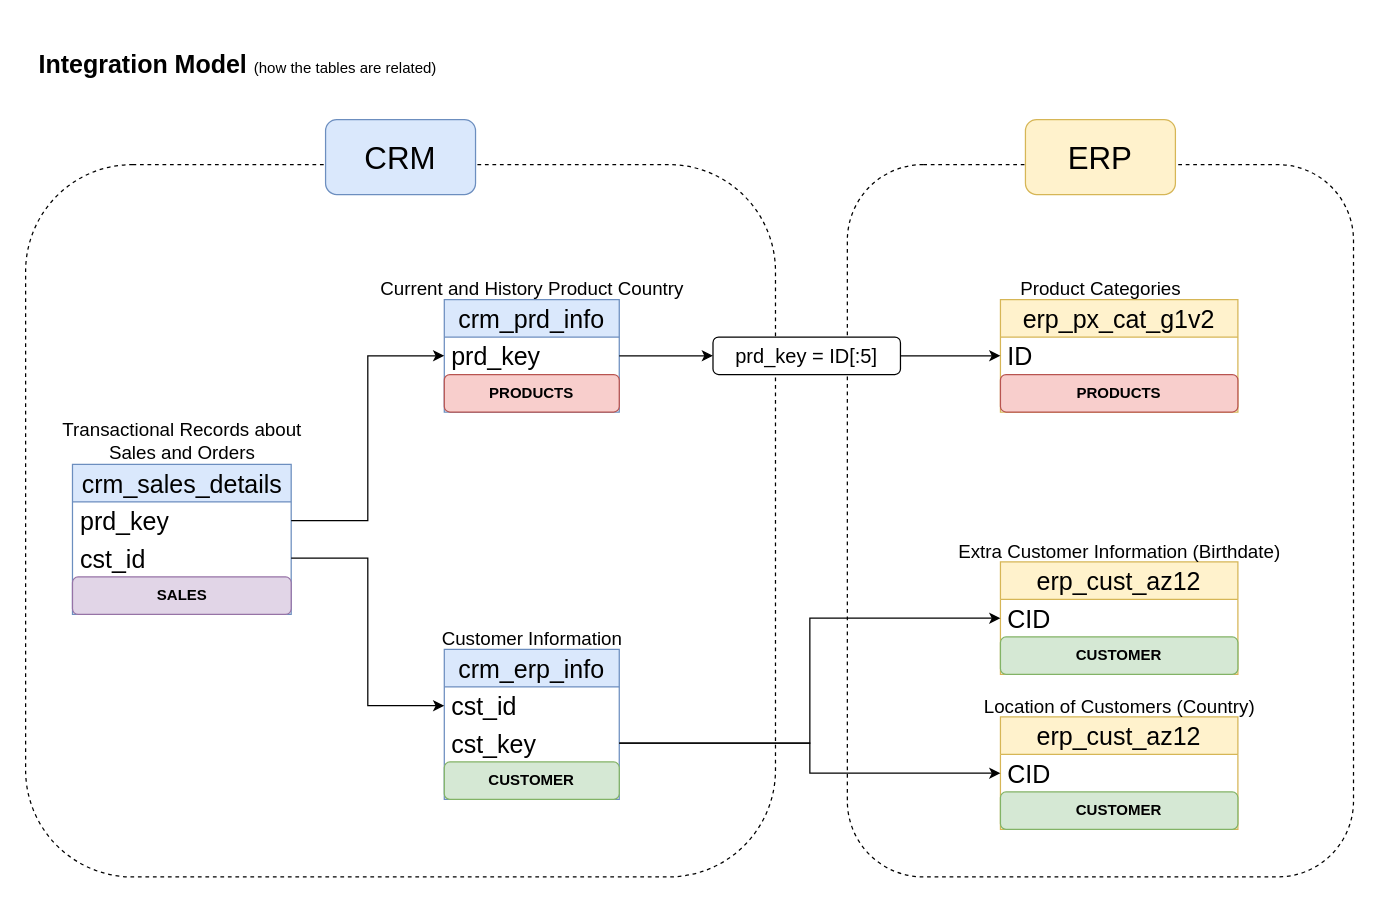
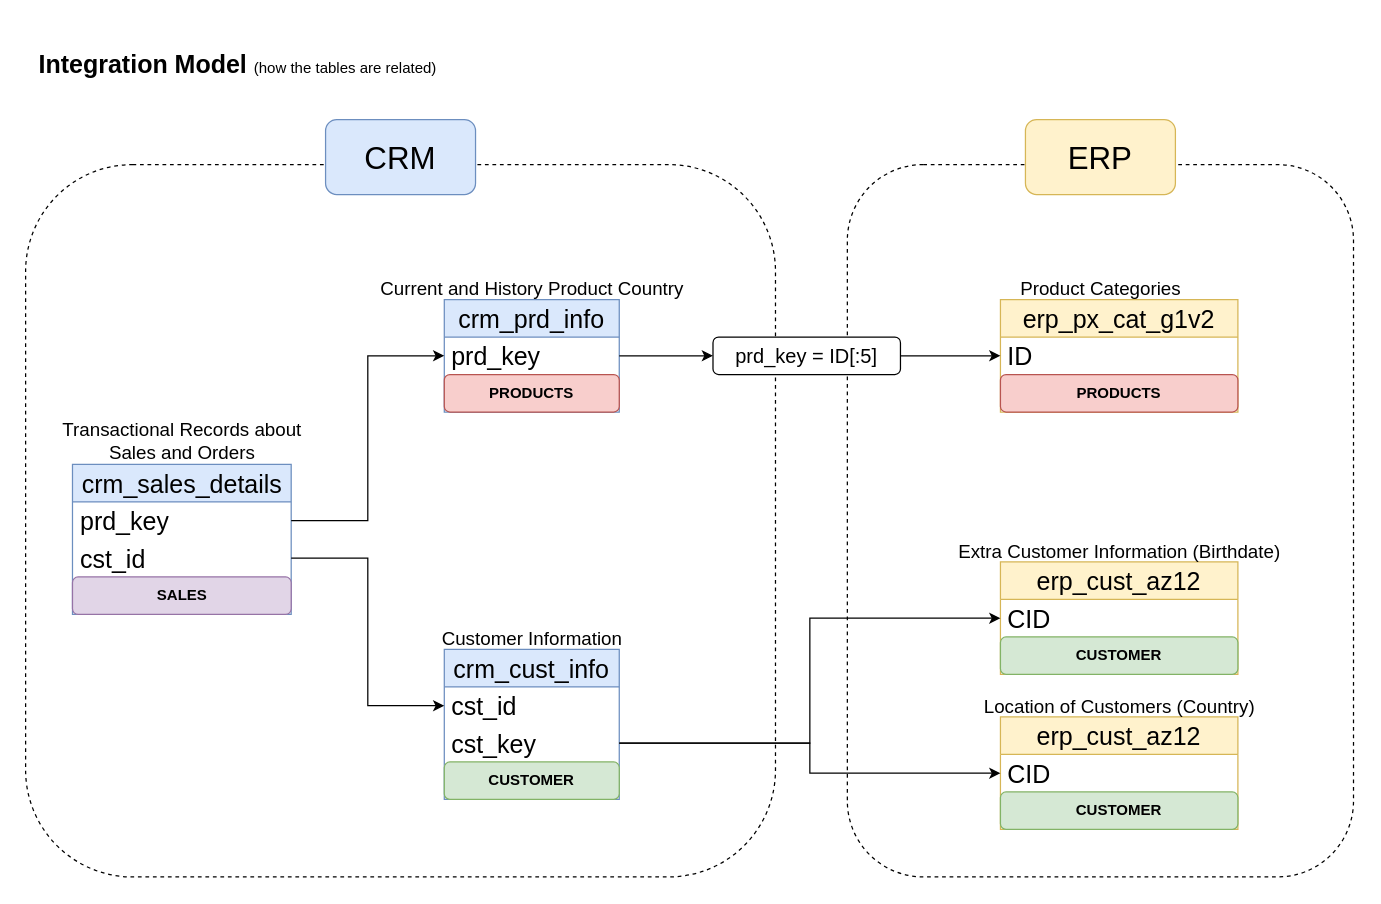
node "crm_erp_info": label "crm_erp_info" -> "crm_cust_info"
